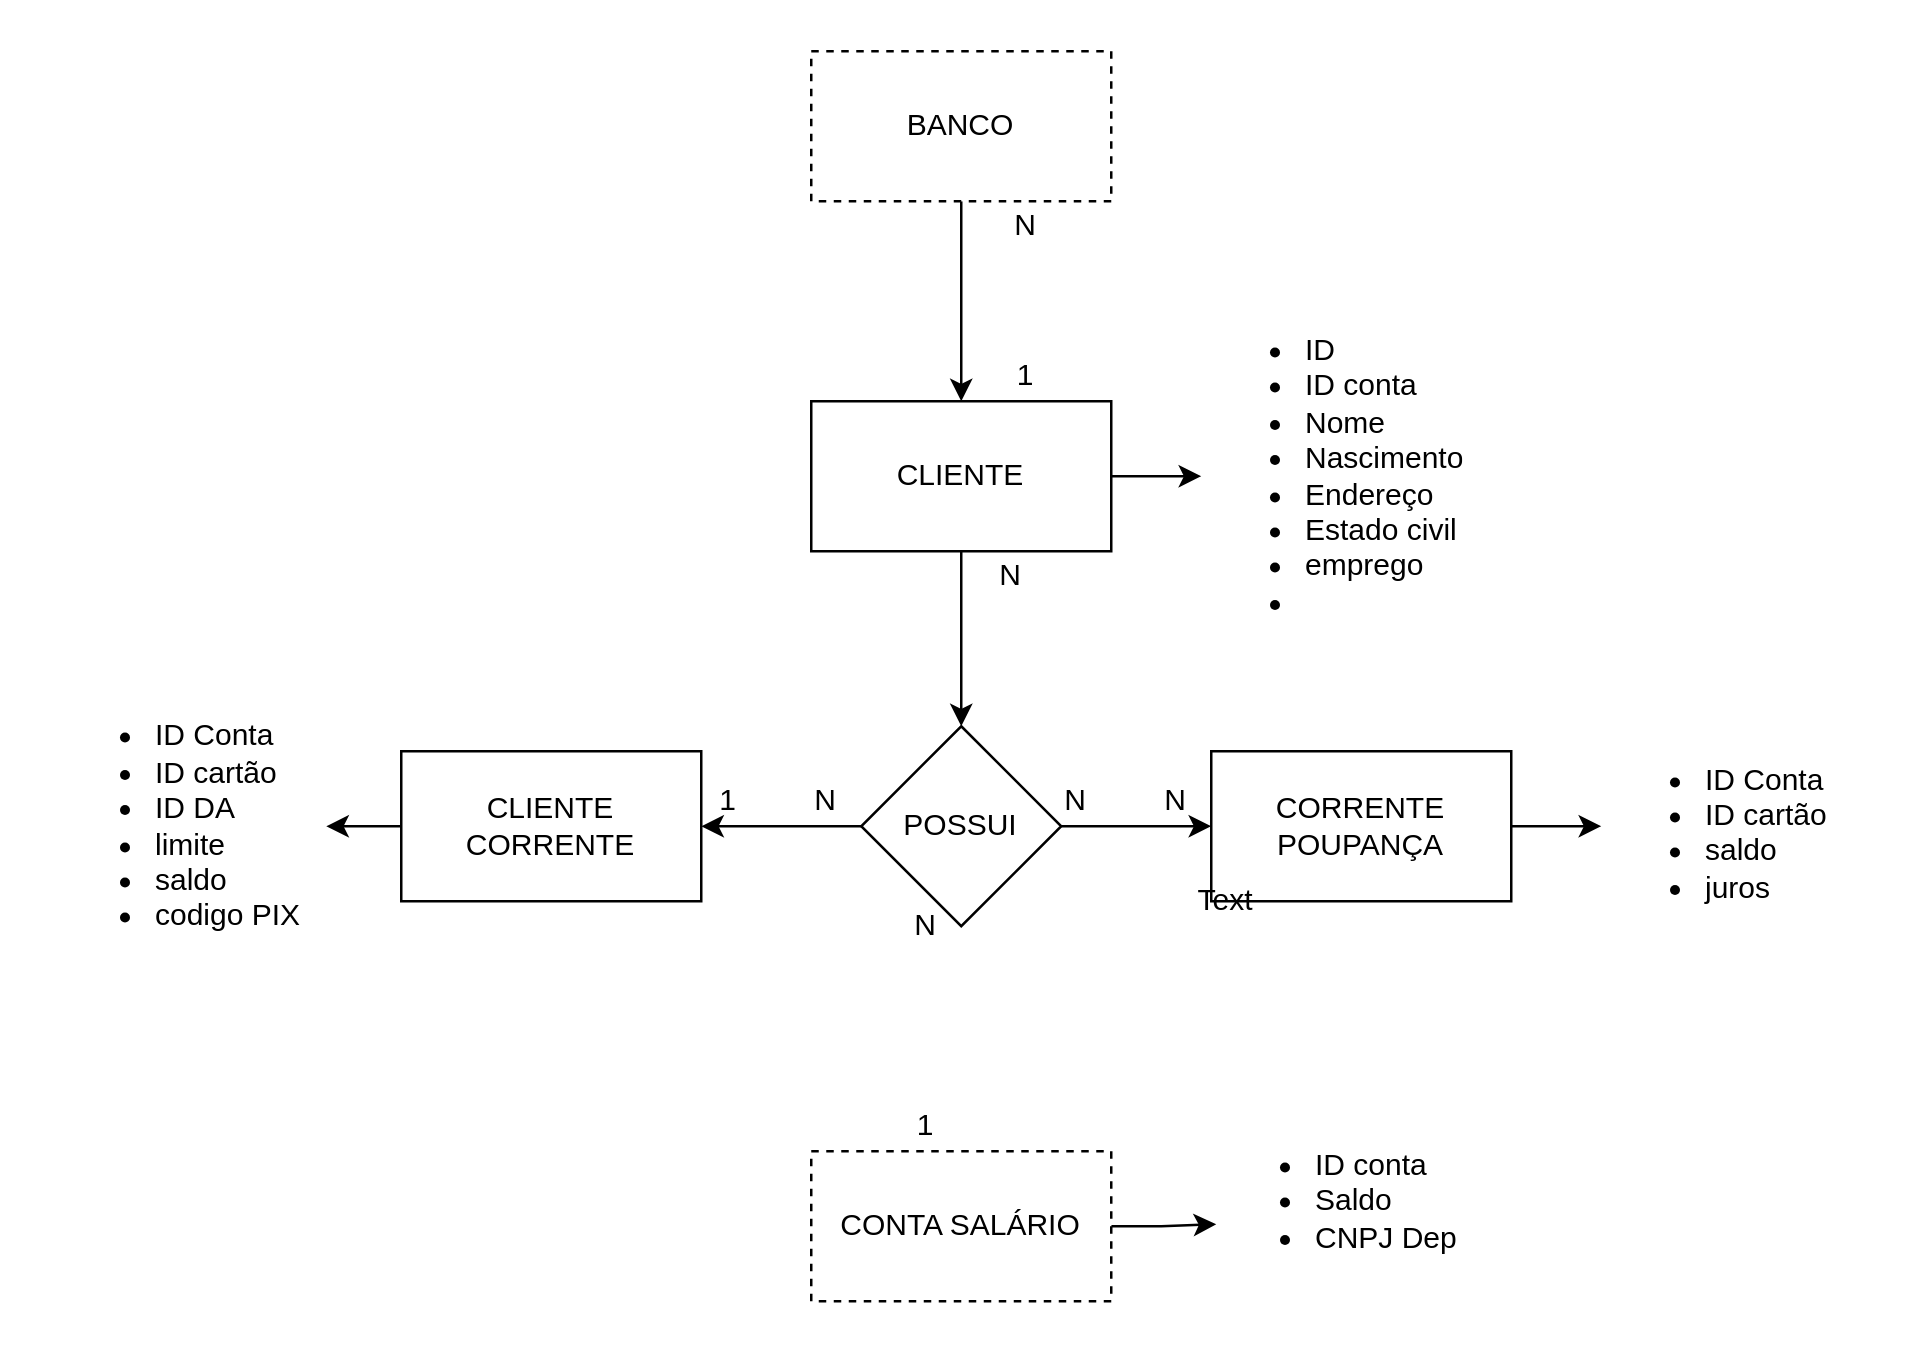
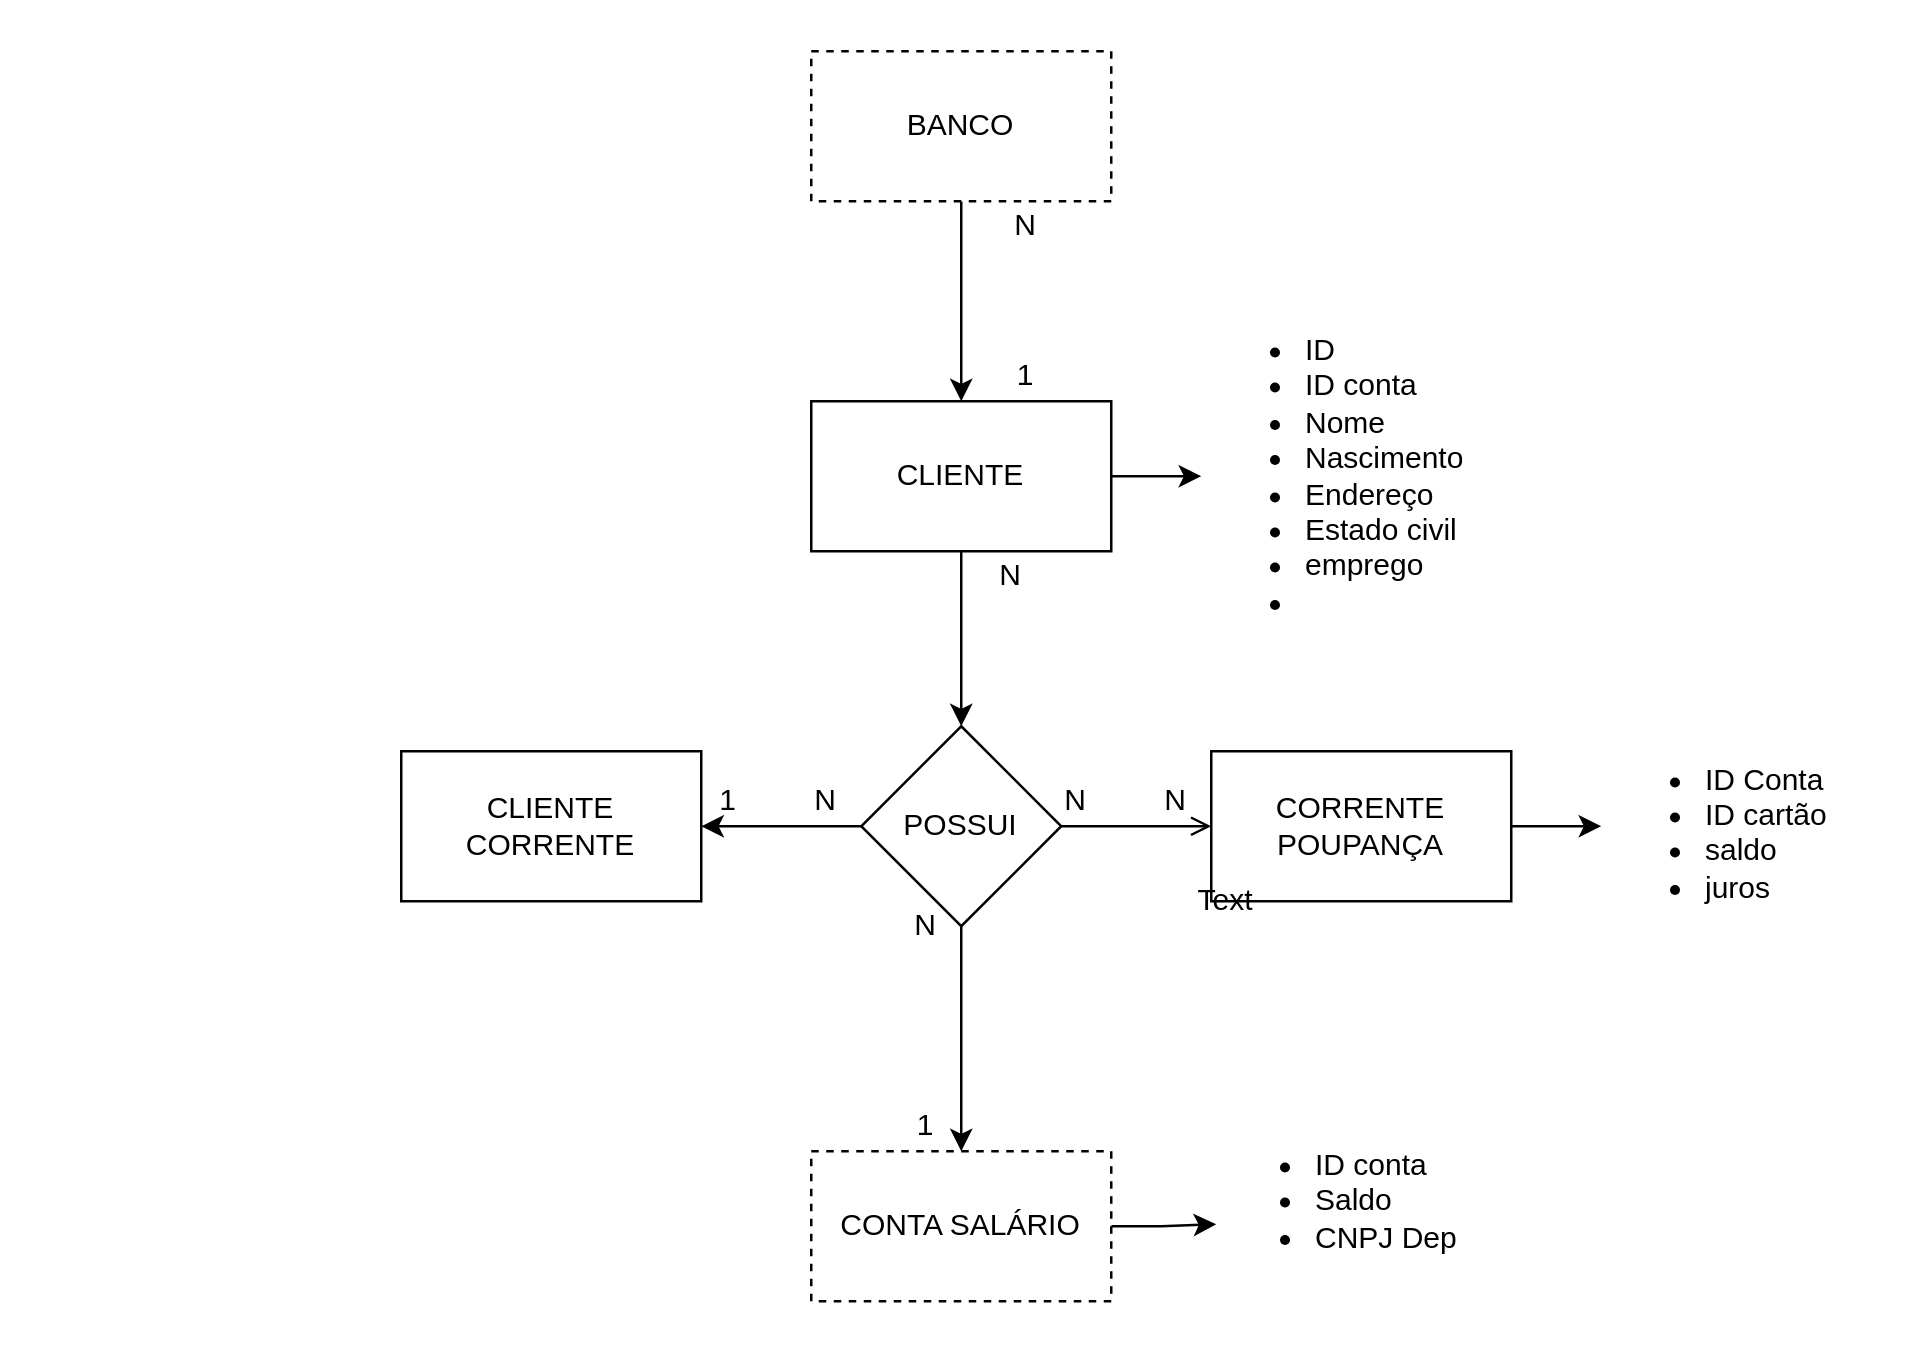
node "ID Conta ID cartão ID DA limite saldo codigo PIX": removed
edge "CLIENTE CORRENTE" -> "ID Conta ID cartão ID DA limite saldo codigo PIX": removed
edge "POSSUI" -> "CORRENTE POUPANÇA": arrowhead classic -> open
edge "POSSUI" -> "CONTA SALÁRIO": added
